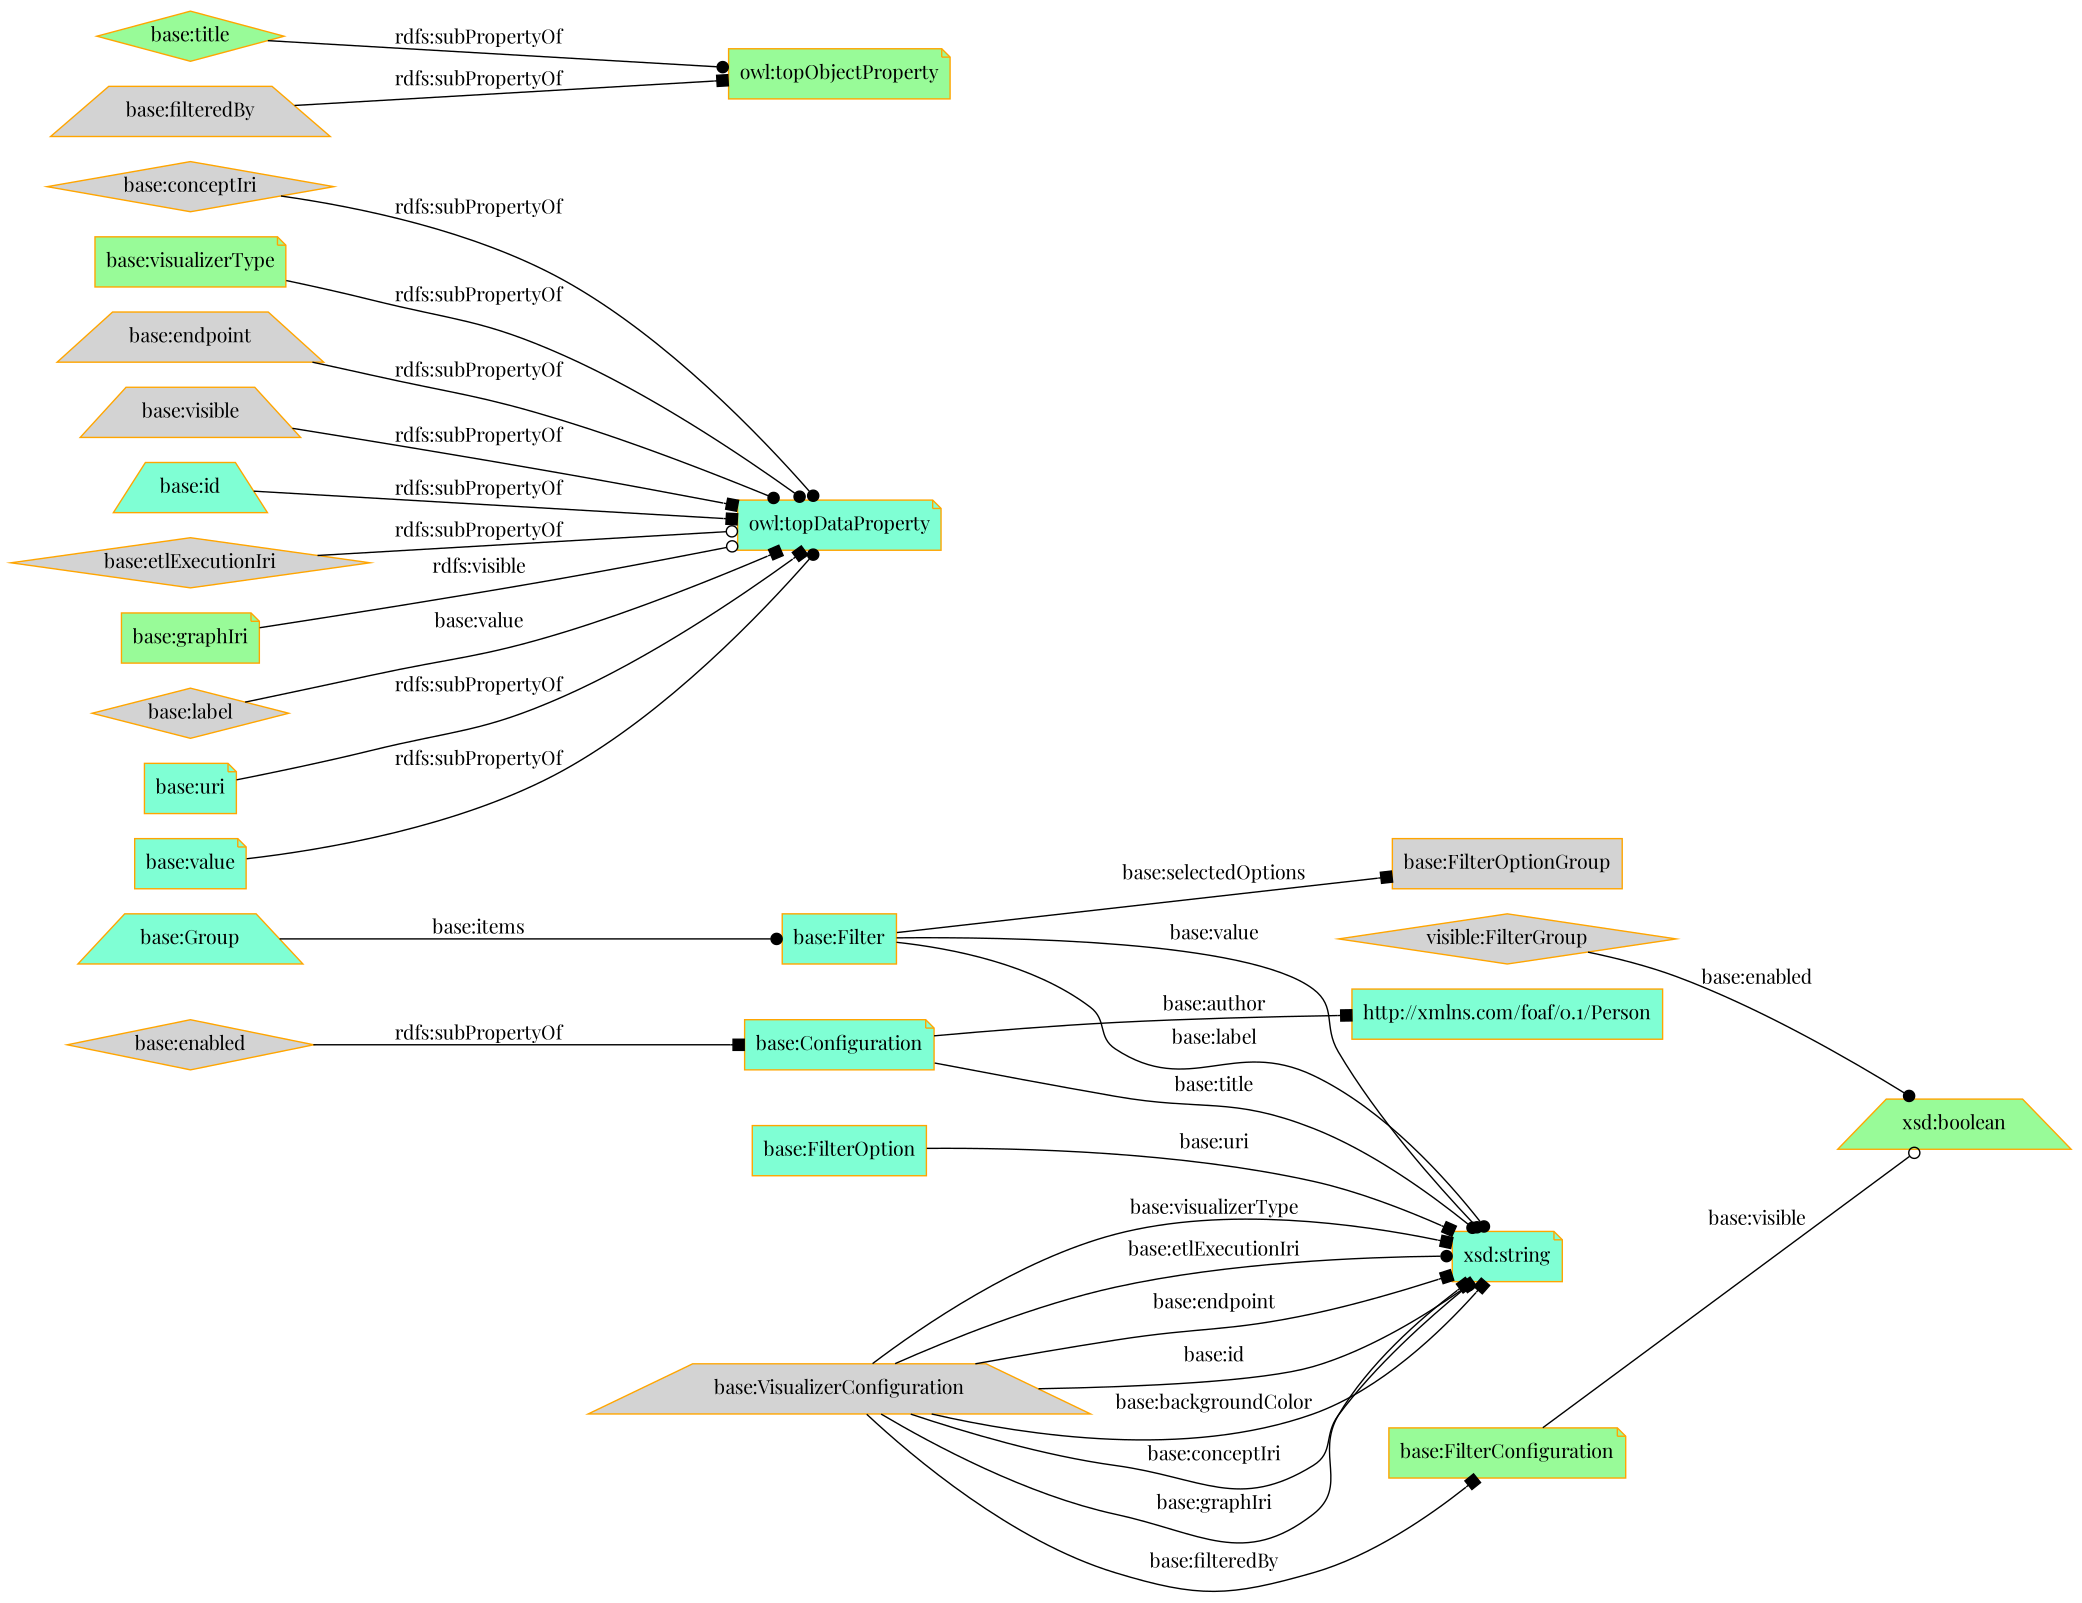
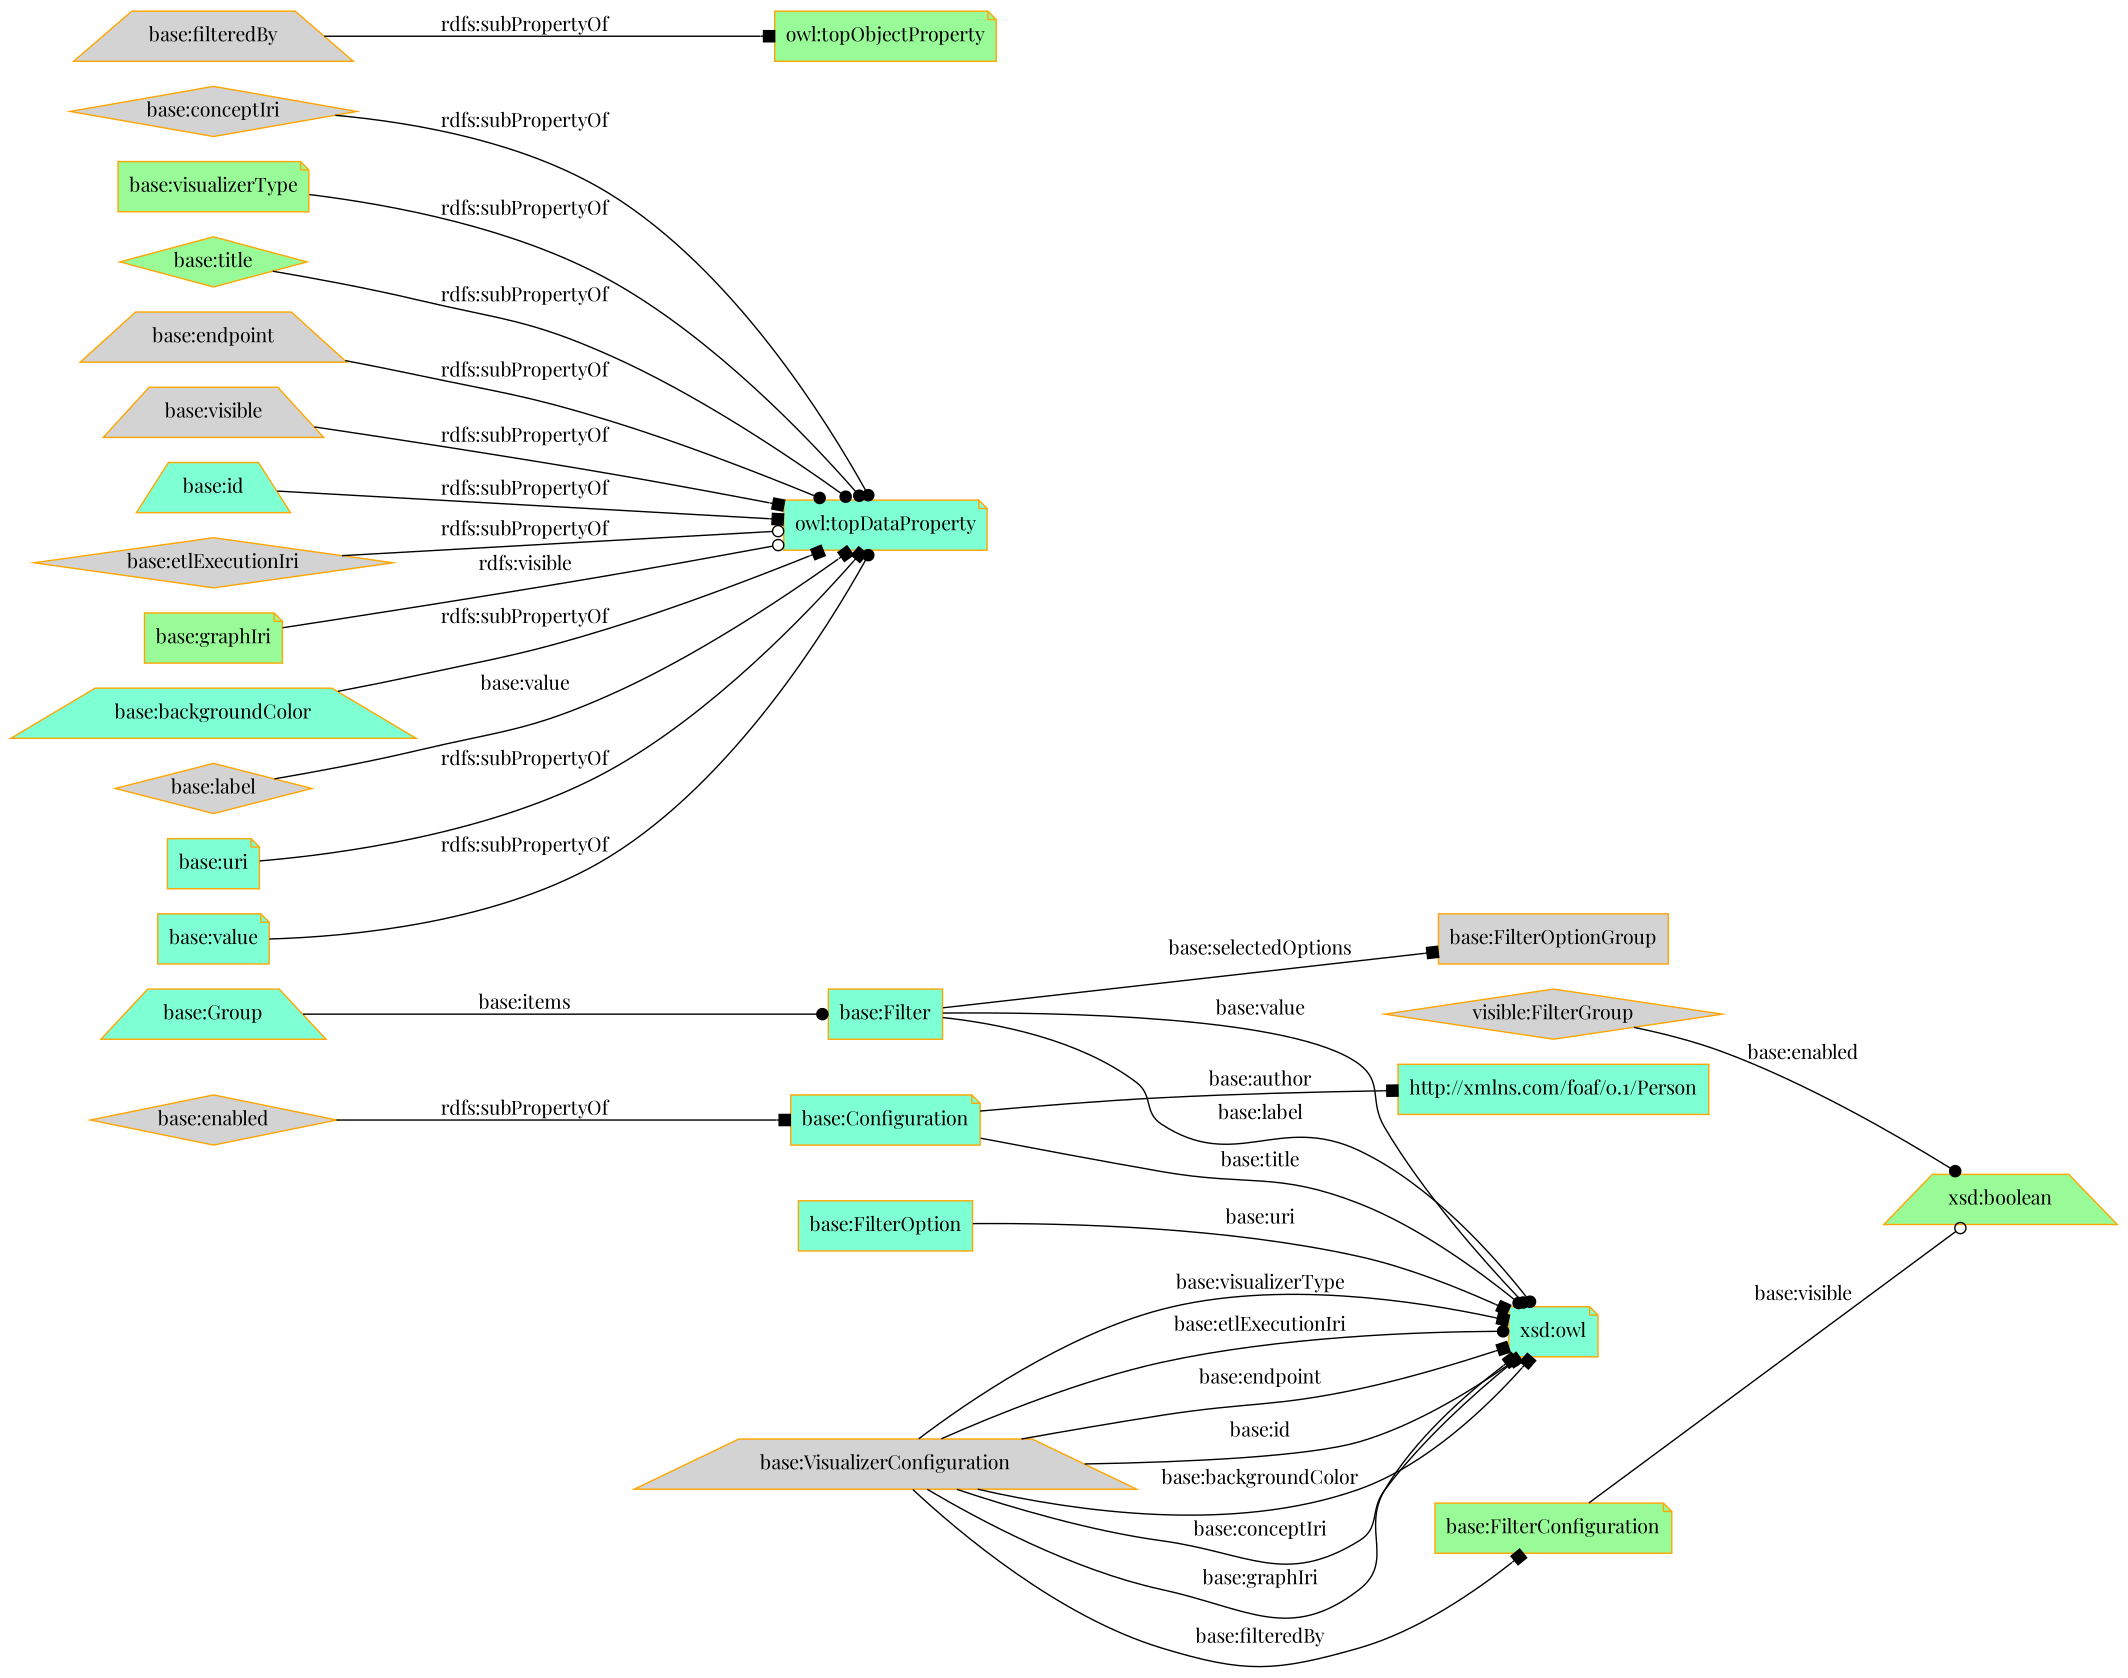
edge "base:title" -> "owl:topObjectProperty": now "base:title" -> "owl:topDataProperty"
node "base:backgroundColor": added
node "xsd:string": label "xsd:string" -> "xsd:owl"
